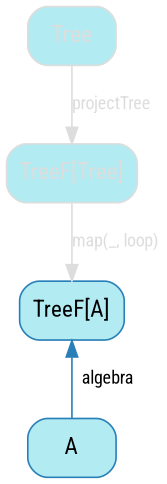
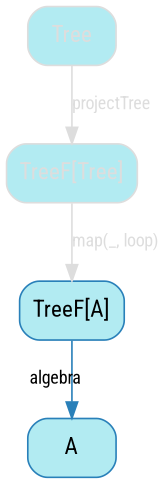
edge "A" -> "TreeF[A]": reversed
